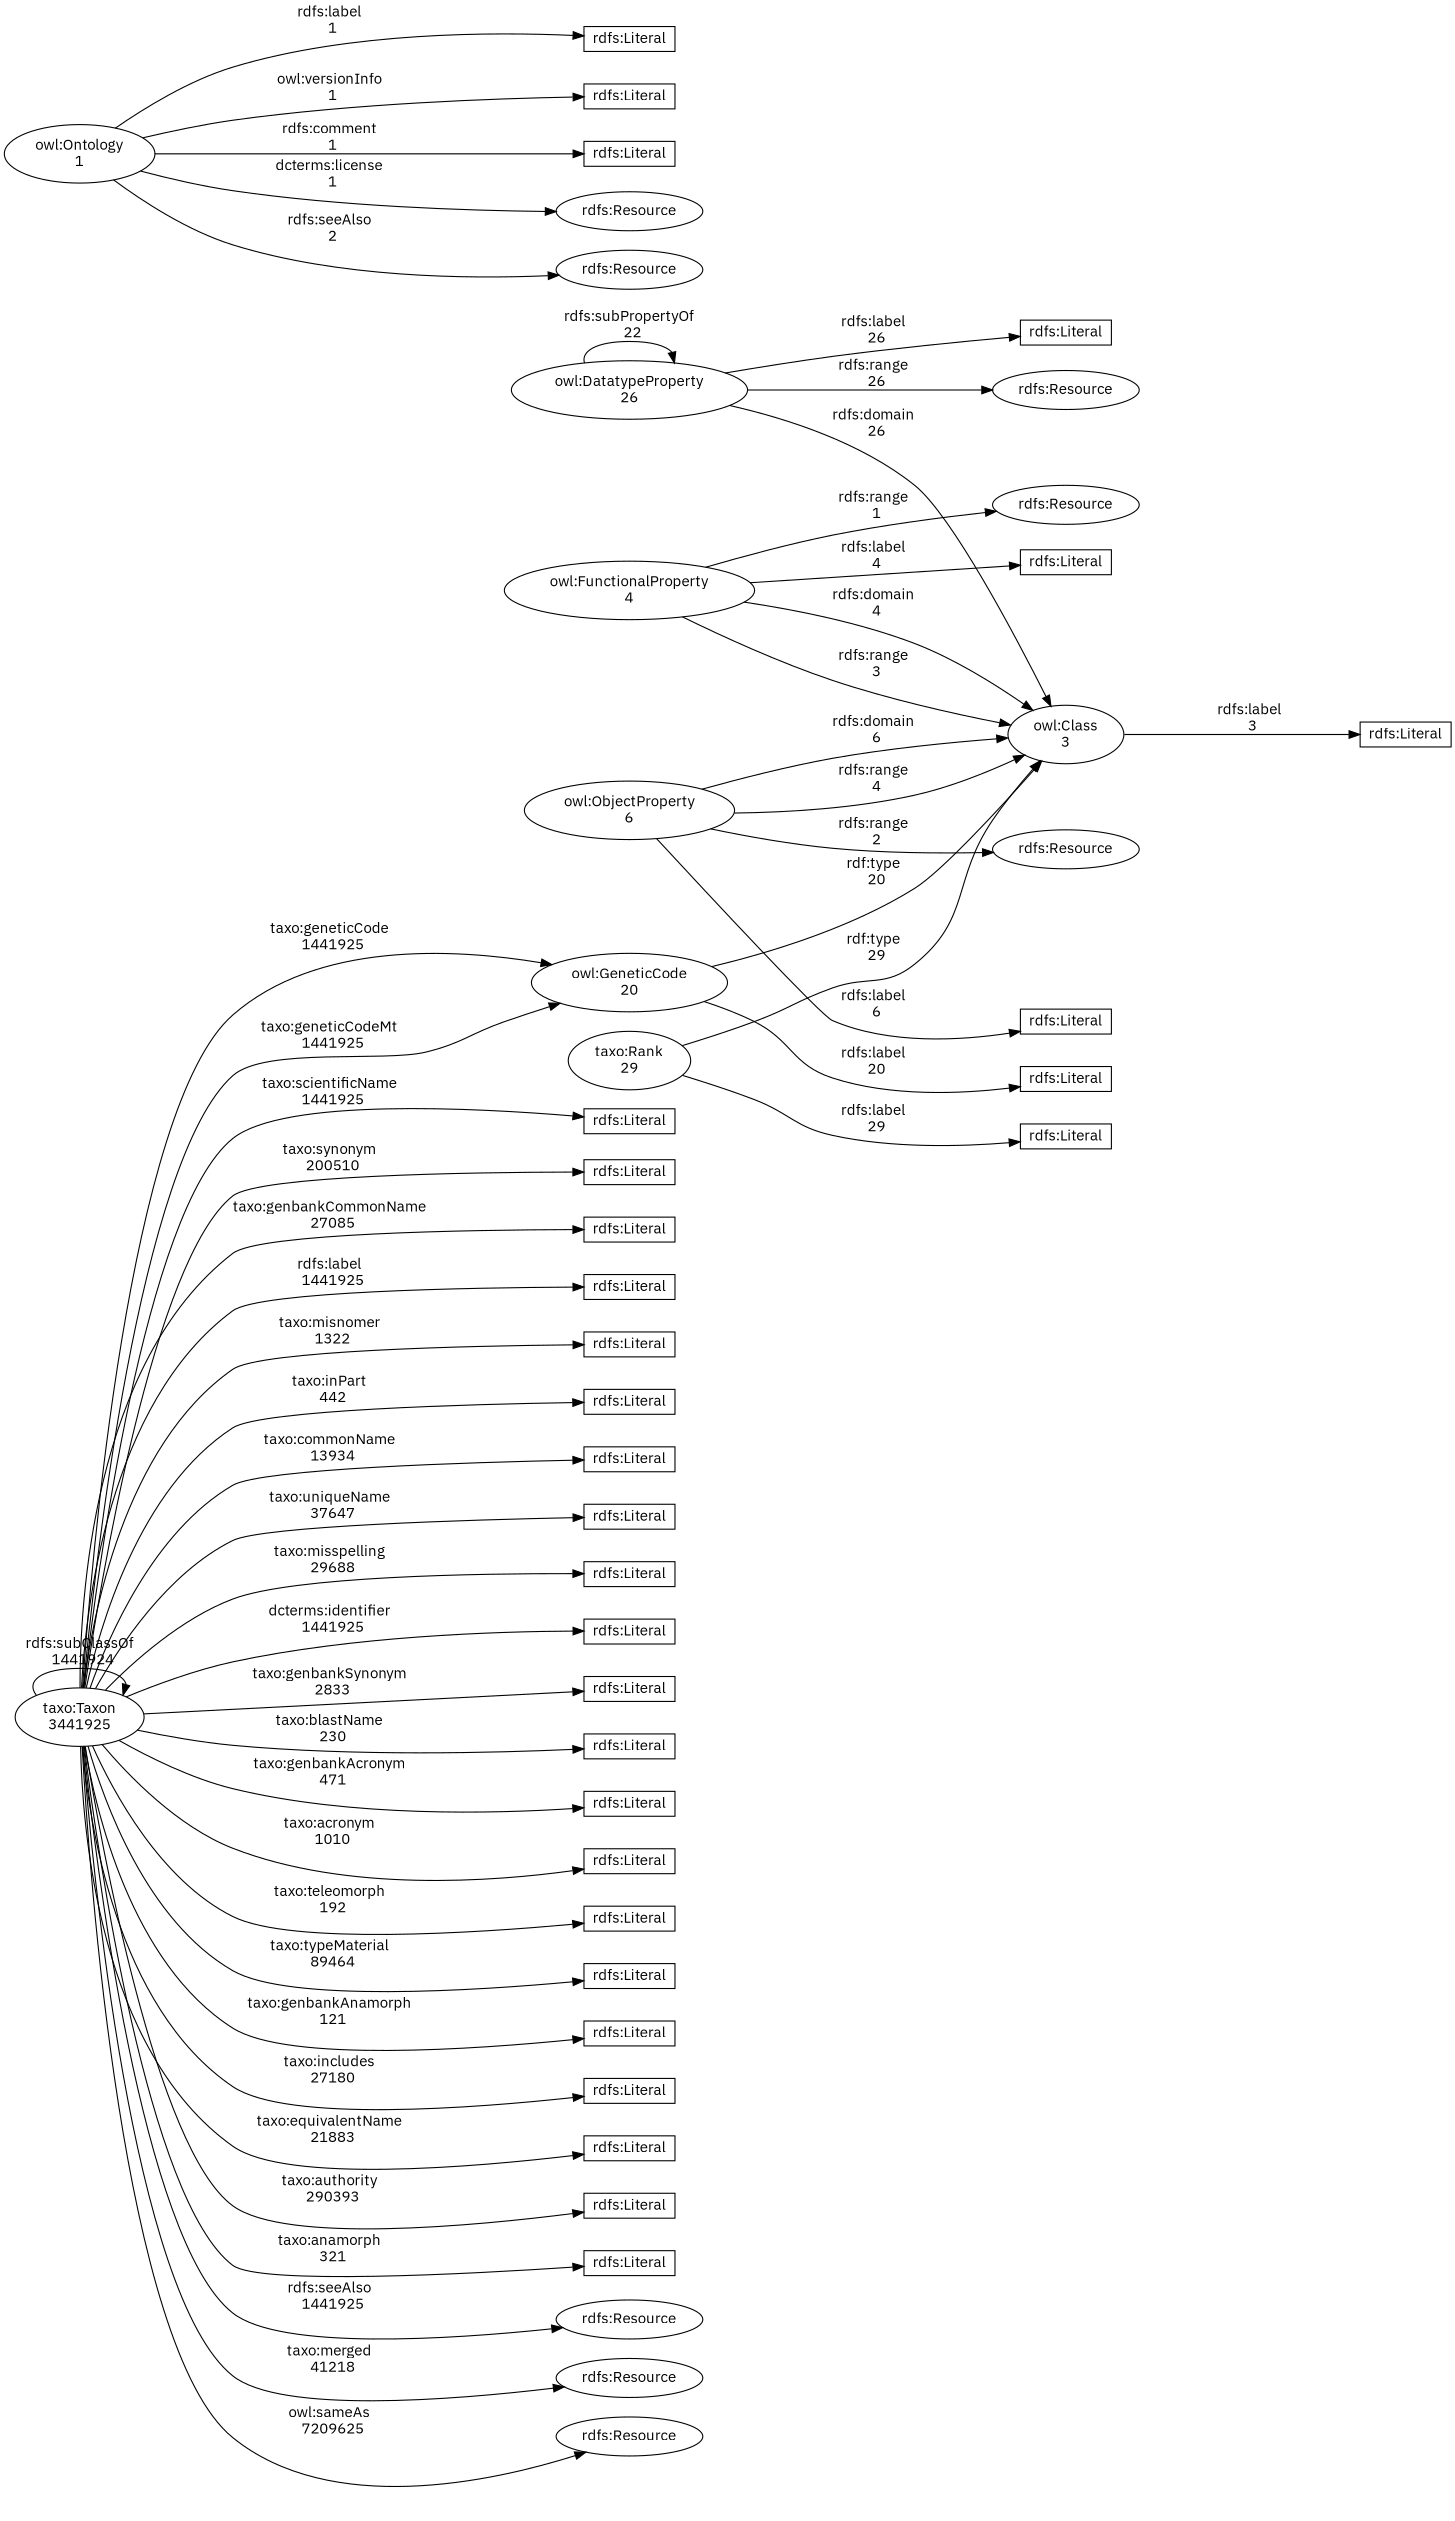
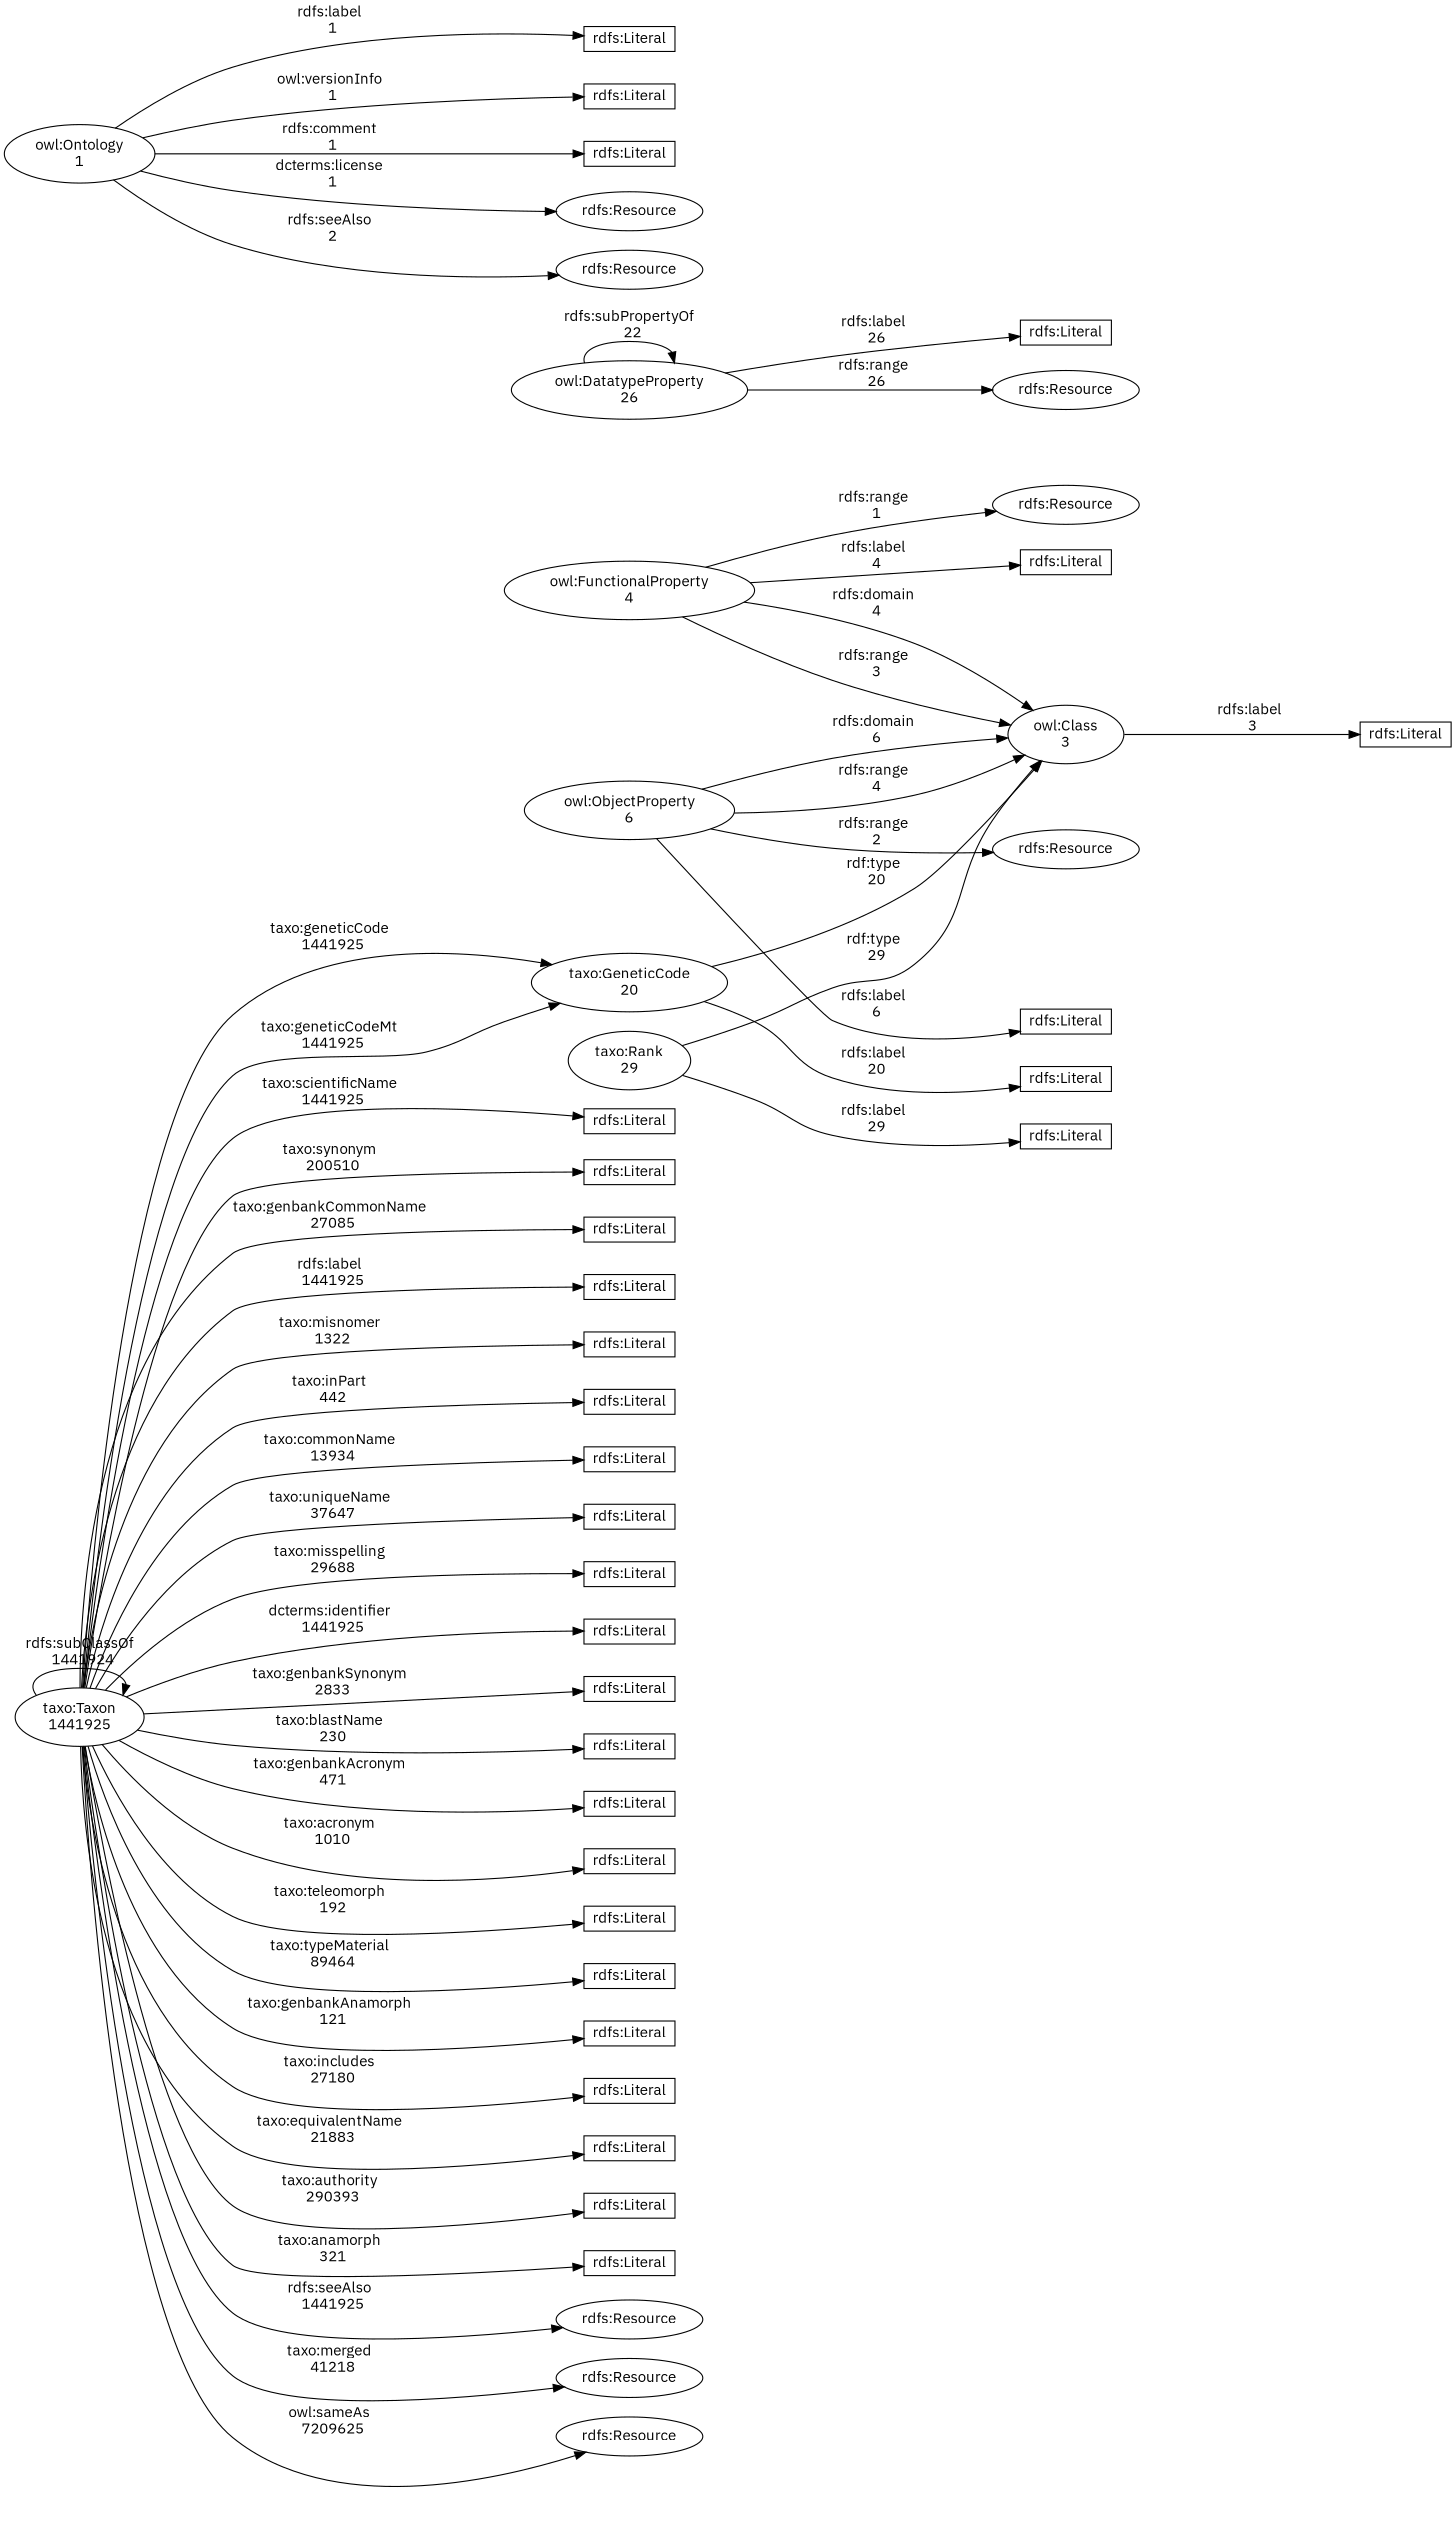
edge "owl:DatatypeProperty 26" -> "owl:Class 3": removed, label "rdfs:domain 26"
node "owl:GeneticCode 20": label "owl:GeneticCode 20" -> "taxo:GeneticCode 20"
node "taxo:Taxon 3441925": label "taxo:Taxon 3441925" -> "taxo:Taxon 1441925"
